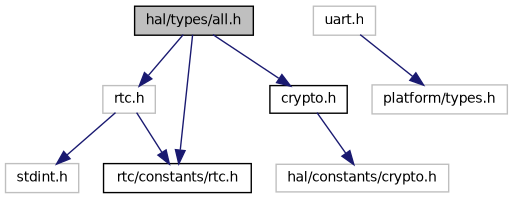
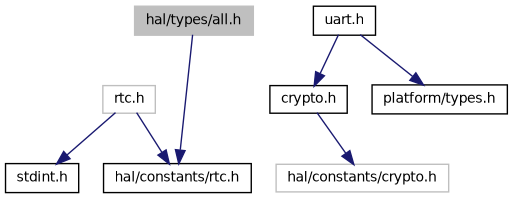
node "hal/types/all.h": color black -> grey75
node "uart.h": color grey75 -> black
edge "hal/types/all.h" -> "rtc.h": removed
edge "hal/types/all.h" -> "crypto.h": now "uart.h" -> "crypto.h"
node "platform/types.h": color grey75 -> black
node "stdint.h": color grey75 -> black
node "rtc/constants/rtc.h": label "rtc/constants/rtc.h" -> "hal/constants/rtc.h"
